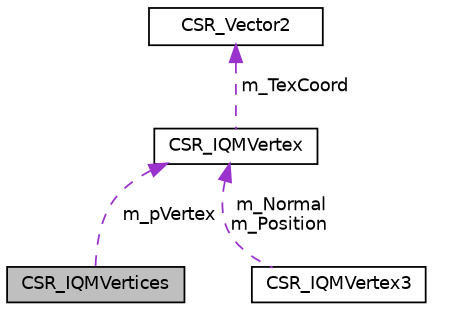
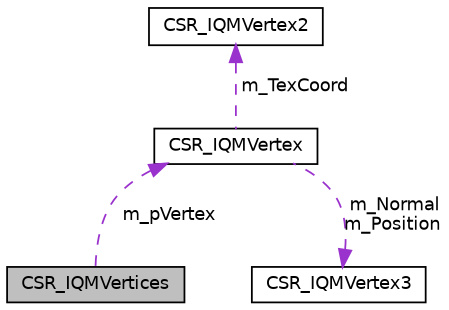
node "CSR_Vector2": label "CSR_Vector2" -> "CSR_IQMVertex2"
edge "CSR_IQMVertex3" -> "CSR_IQMVertex": reversed
